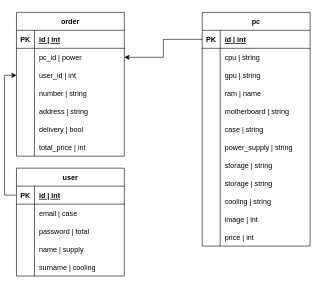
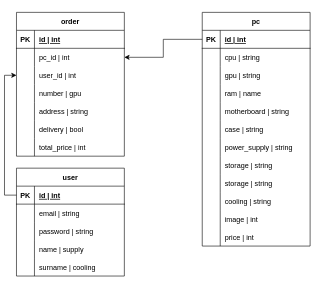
node "pc_id | power": label "pc_id | power" -> "pc_id | int"
node "number | string": label "number | string" -> "number | gpu"
node "email | case": label "email | case" -> "email | string"
node "password | total": label "password | total" -> "password | string"
